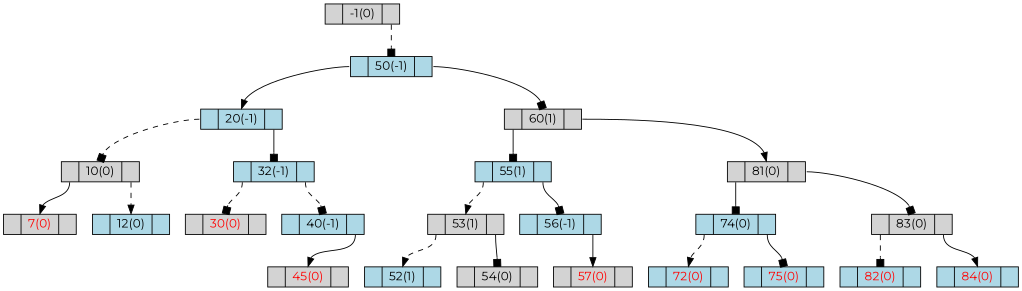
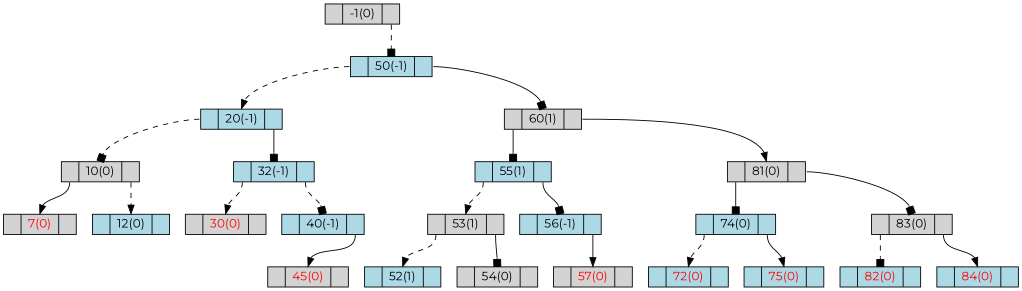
edge "50(-1)" -> "20(-1)": style solid -> dashed
edge "32(-1)" -> "30(0)": arrowhead box -> normal
edge "74(0)" -> "75(0)": arrowhead box -> normal
